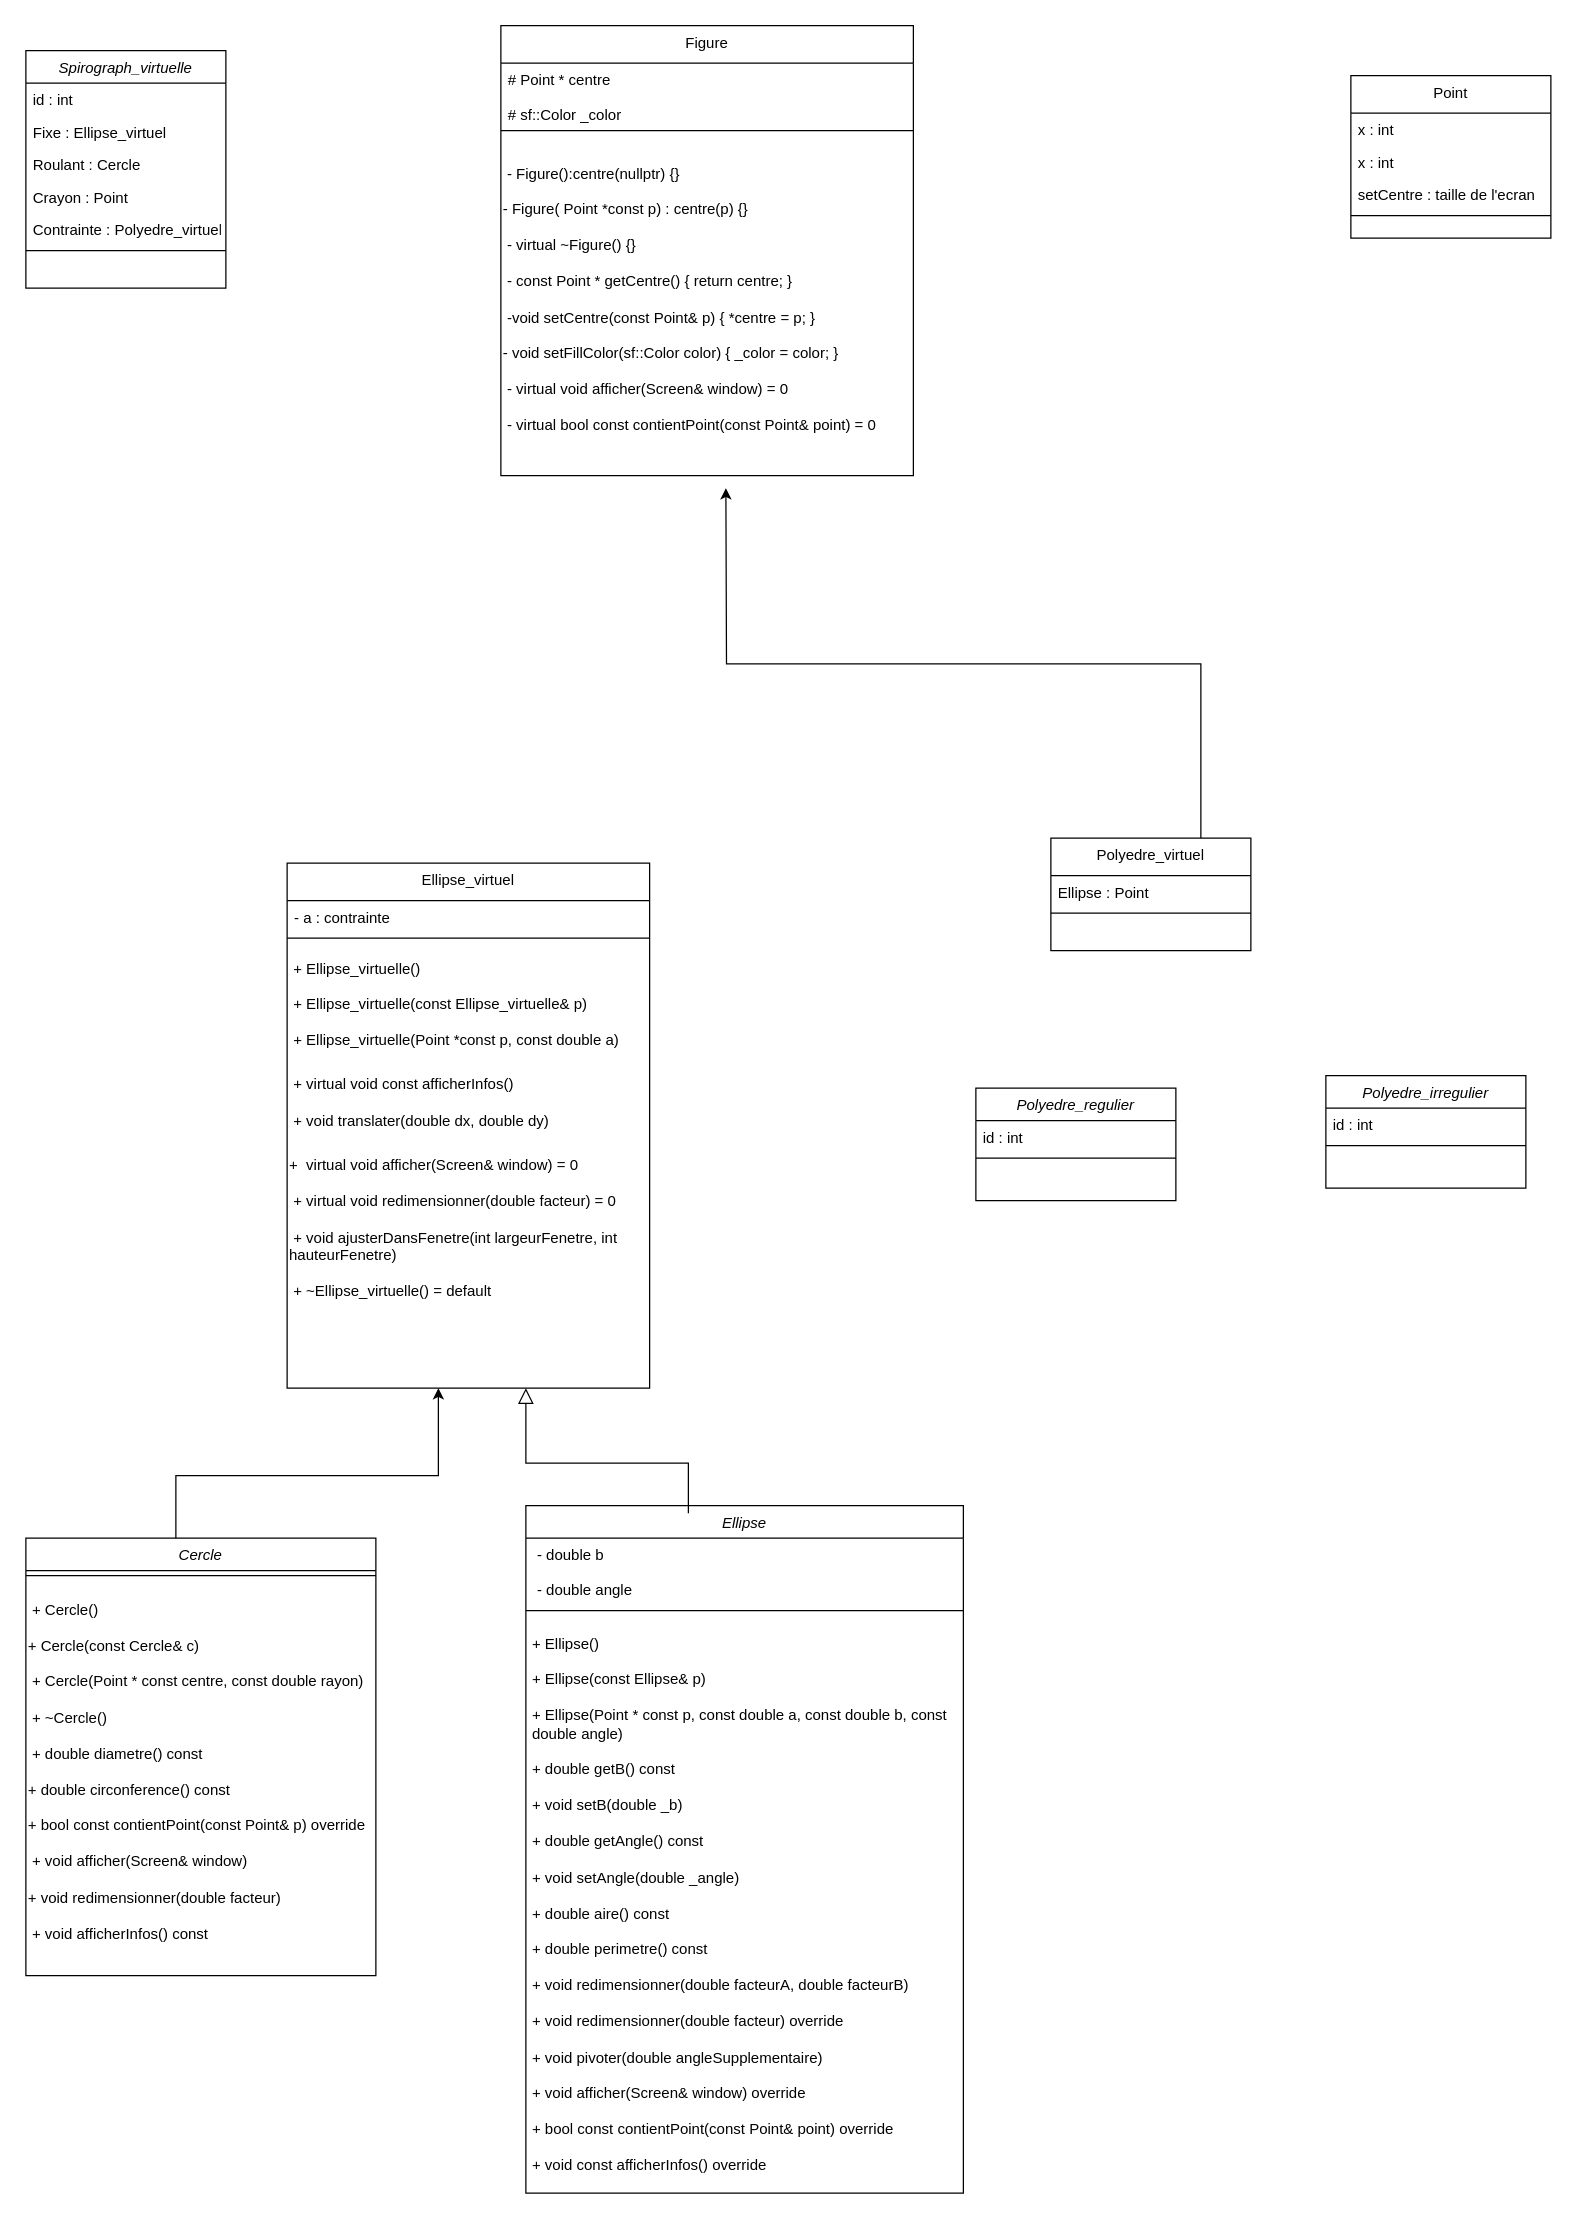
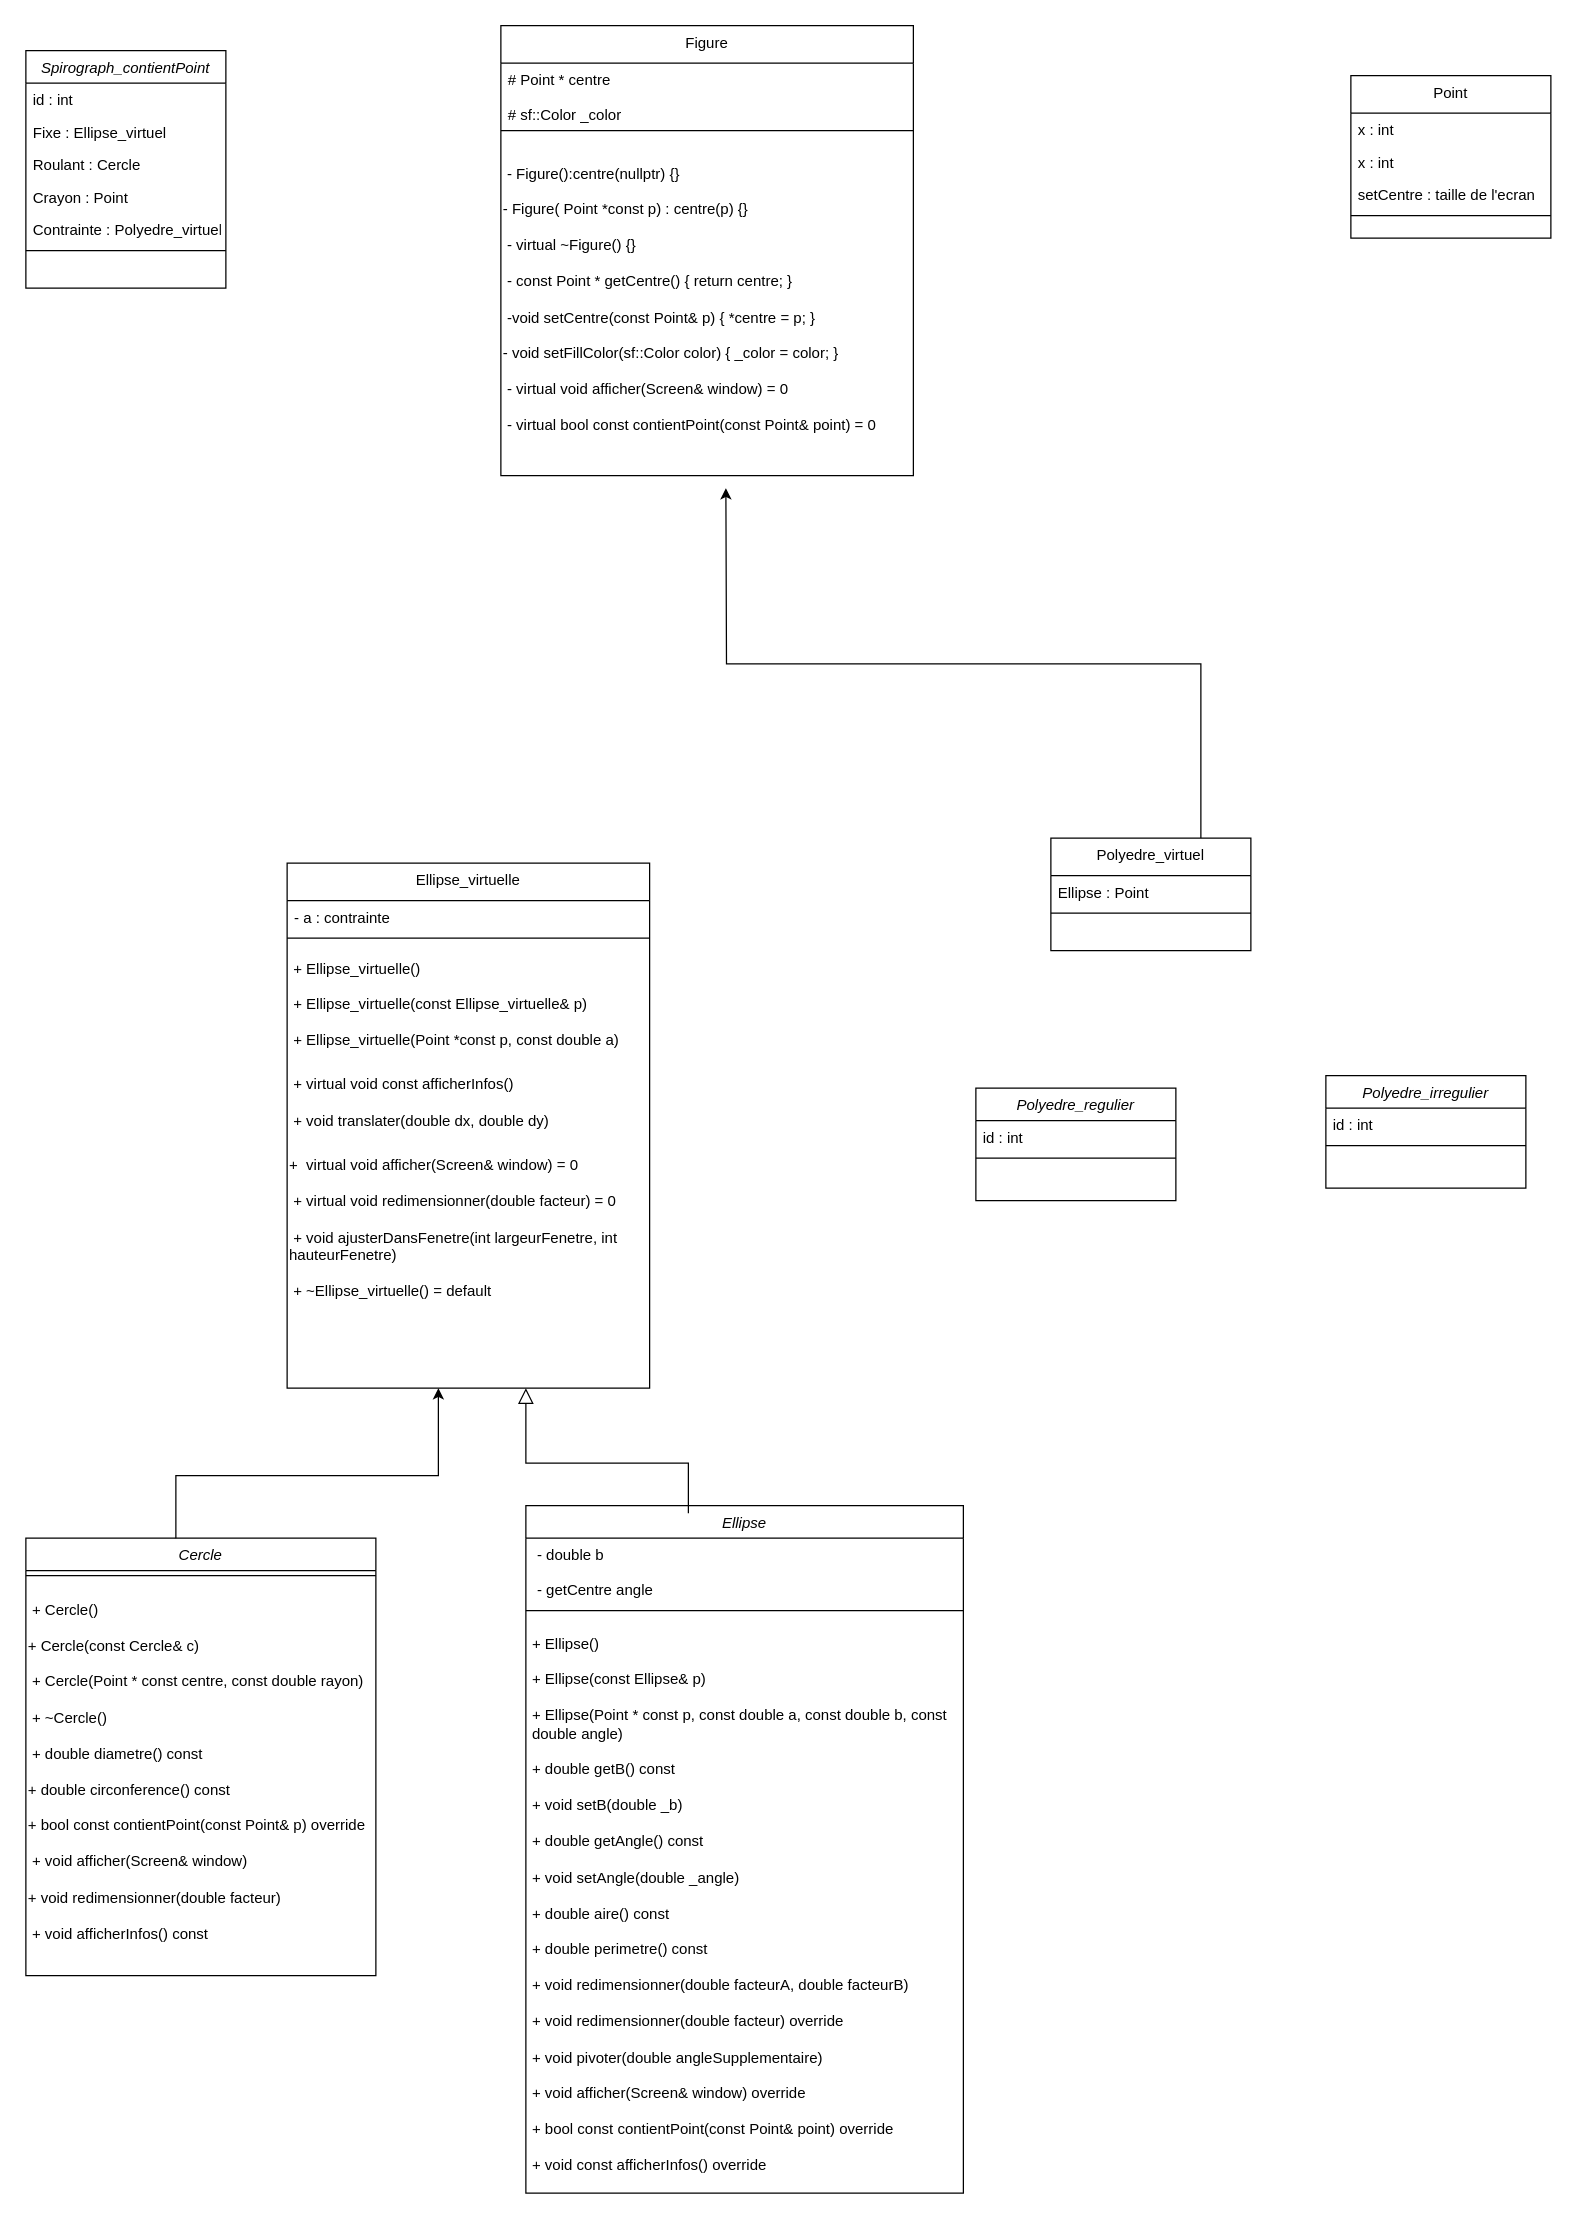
node "Spirograph_virtuelle": label "Spirograph_virtuelle" -> "Spirograph_contientPoint"
node "Ellipse_virtuel": label "Ellipse_virtuel" -> "Ellipse_virtuelle"
node "- double b - double angle": label "- double b - double angle" -> "- double b - getCentre angle"
